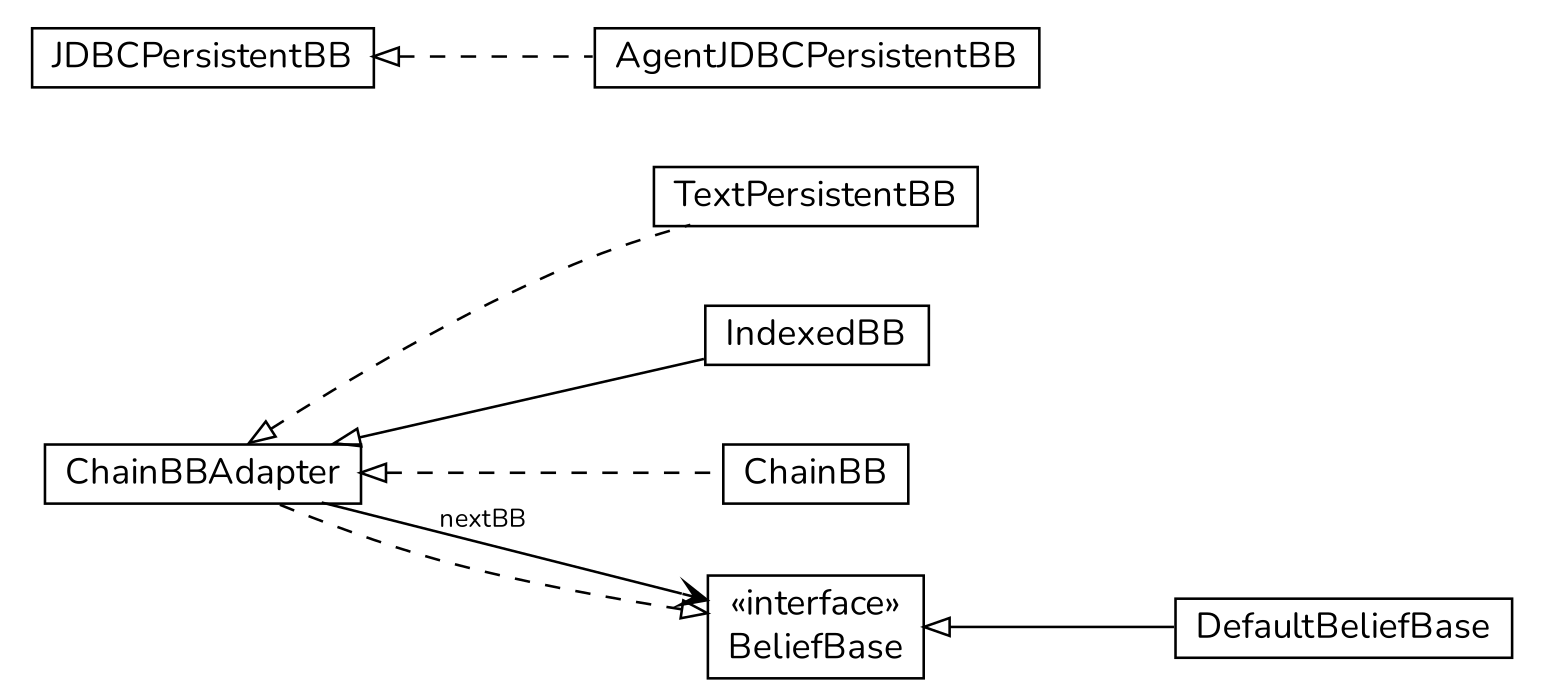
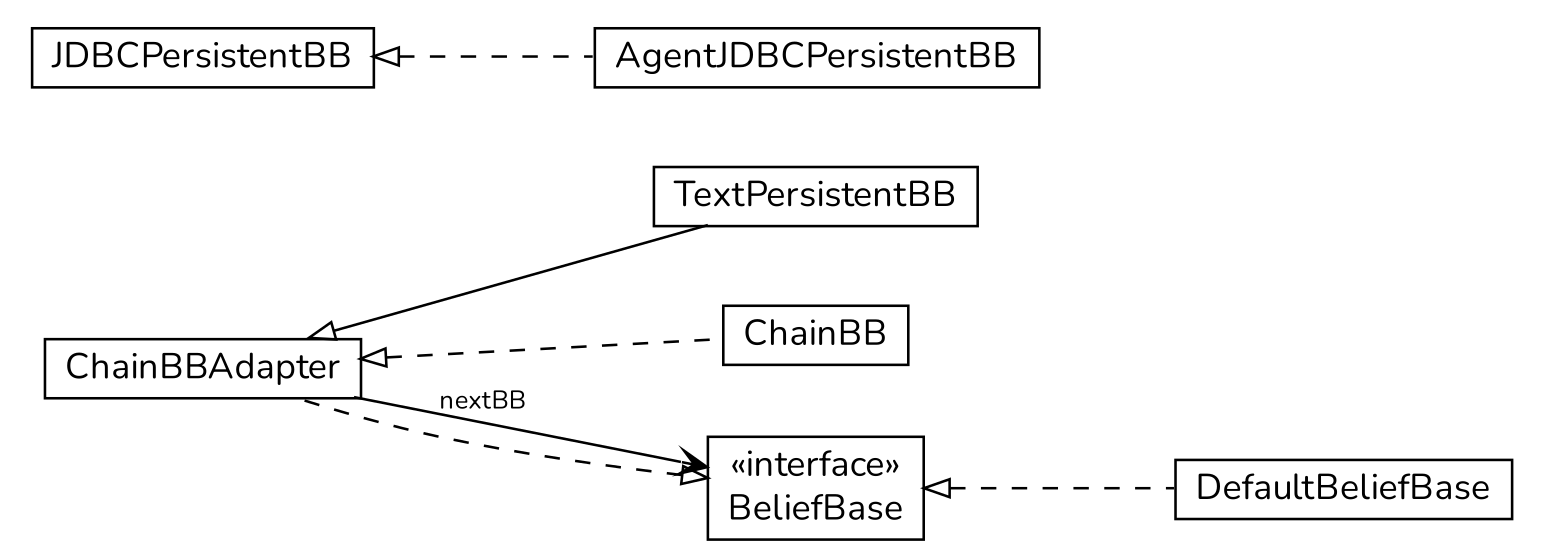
edge "TextPersistentBB" -> "ChainBBAdapter": style dashed -> solid
node "IndexedBB": removed
edge "DefaultBeliefBase" -> "BeliefBase": style solid -> dashed
